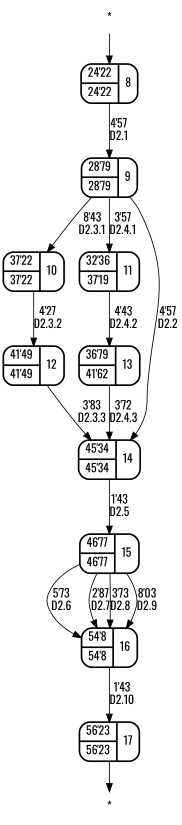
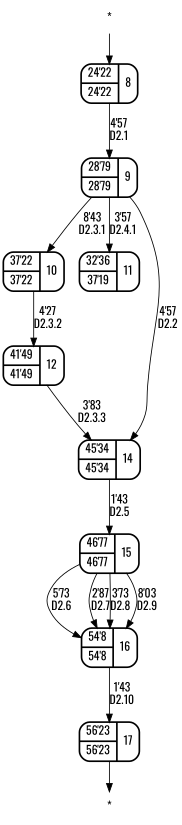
node "36'79": removed
